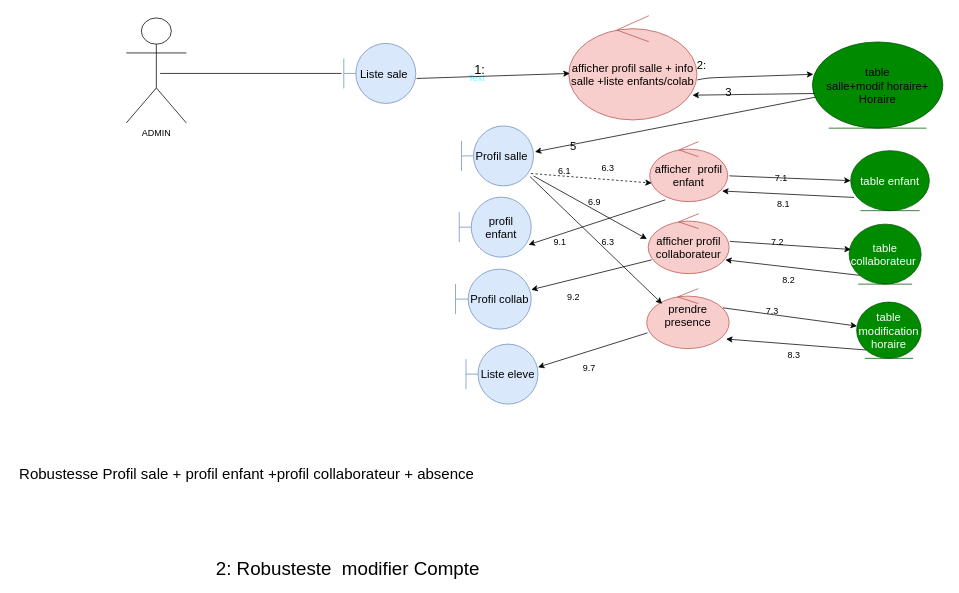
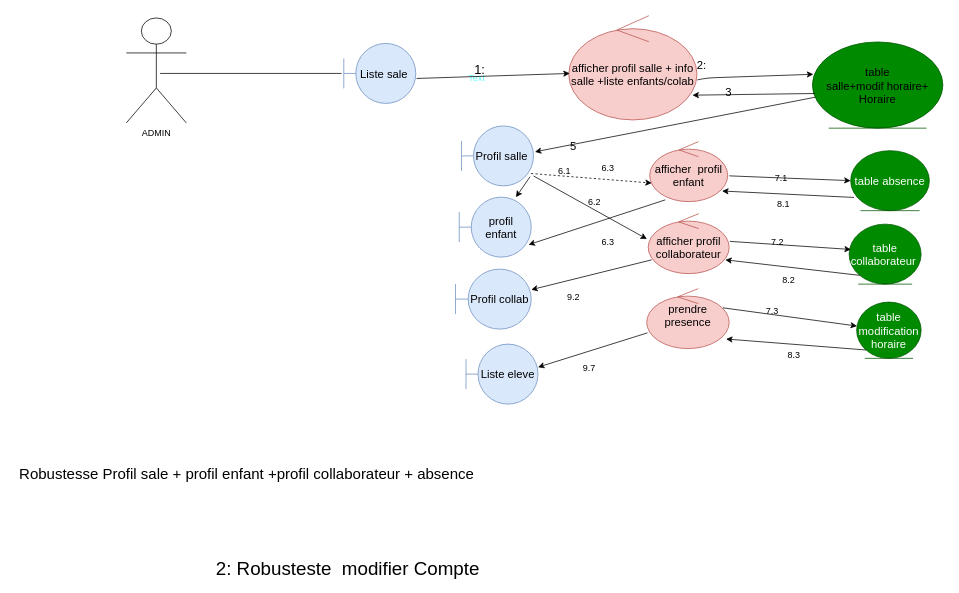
node "table enfant": label "table enfant" -> "table absence"
node "6.9": label "6.9" -> "6.2"
node "9.1": removed
edge "Profil salle" -> "prendre presence": now "Profil salle" -> "profil enfant"
